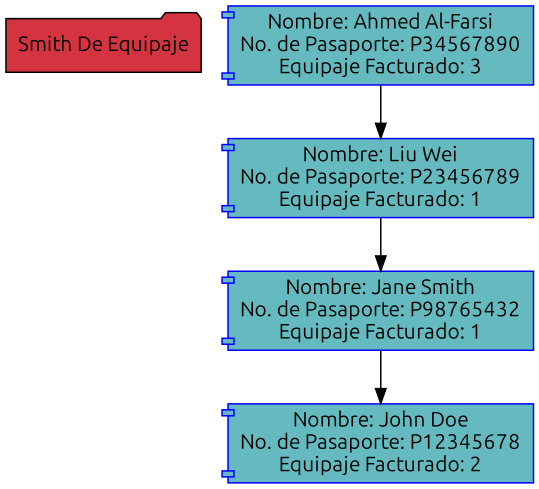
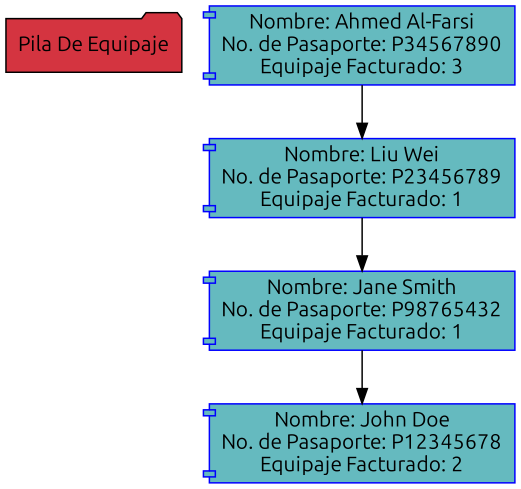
node "Smith De Equipaje": label "Smith De Equipaje" -> "Pila De Equipaje"
